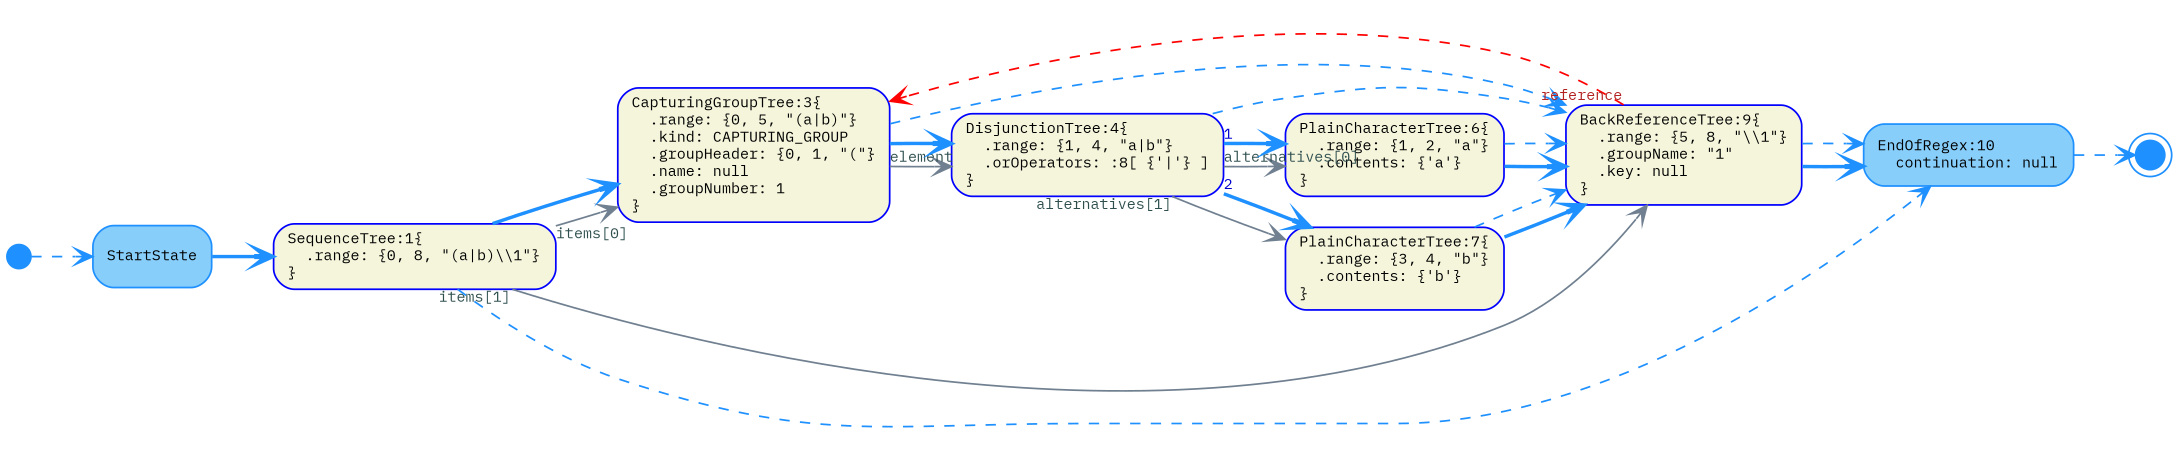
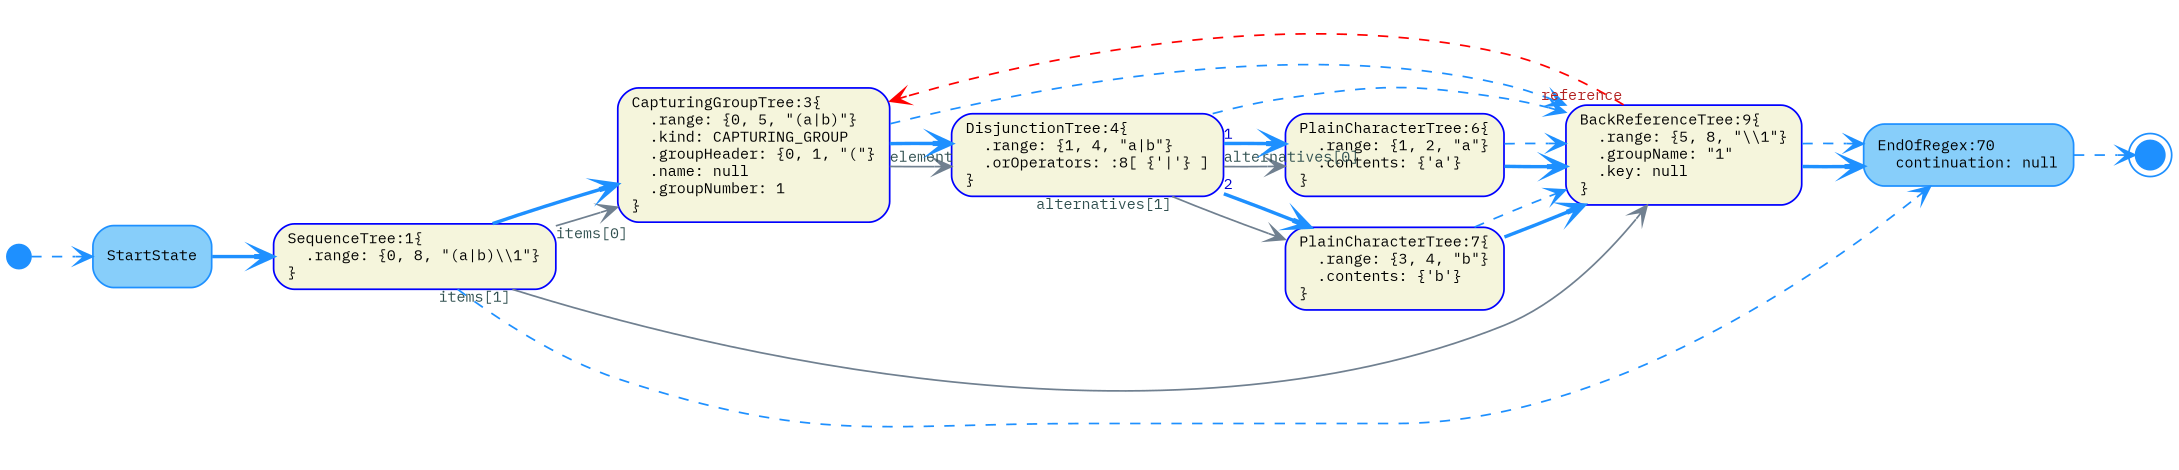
node "EndOfRegex:10 continuation: null": label "EndOfRegex:10 continuation: null" -> "EndOfRegex:70 continuation: null"
